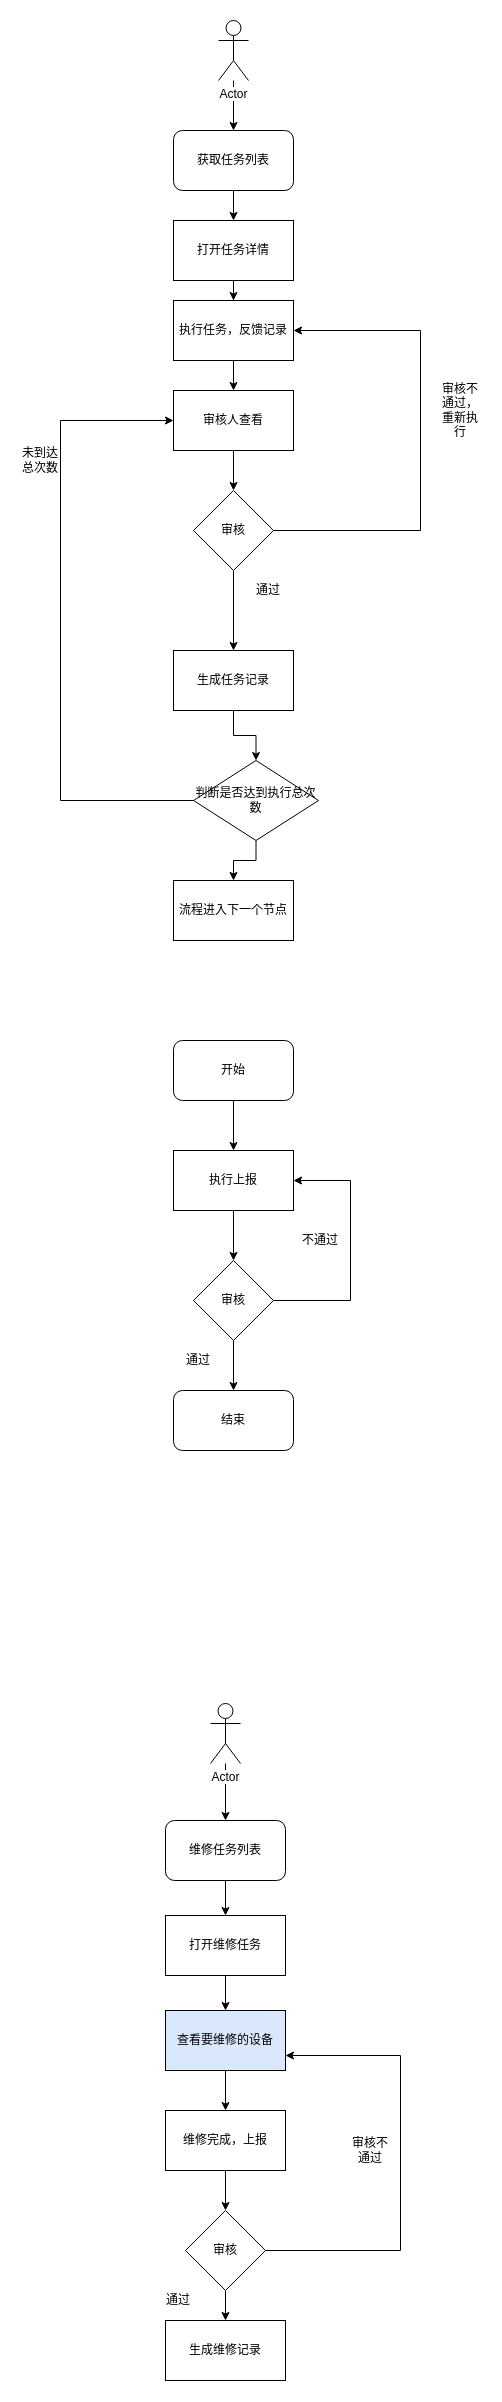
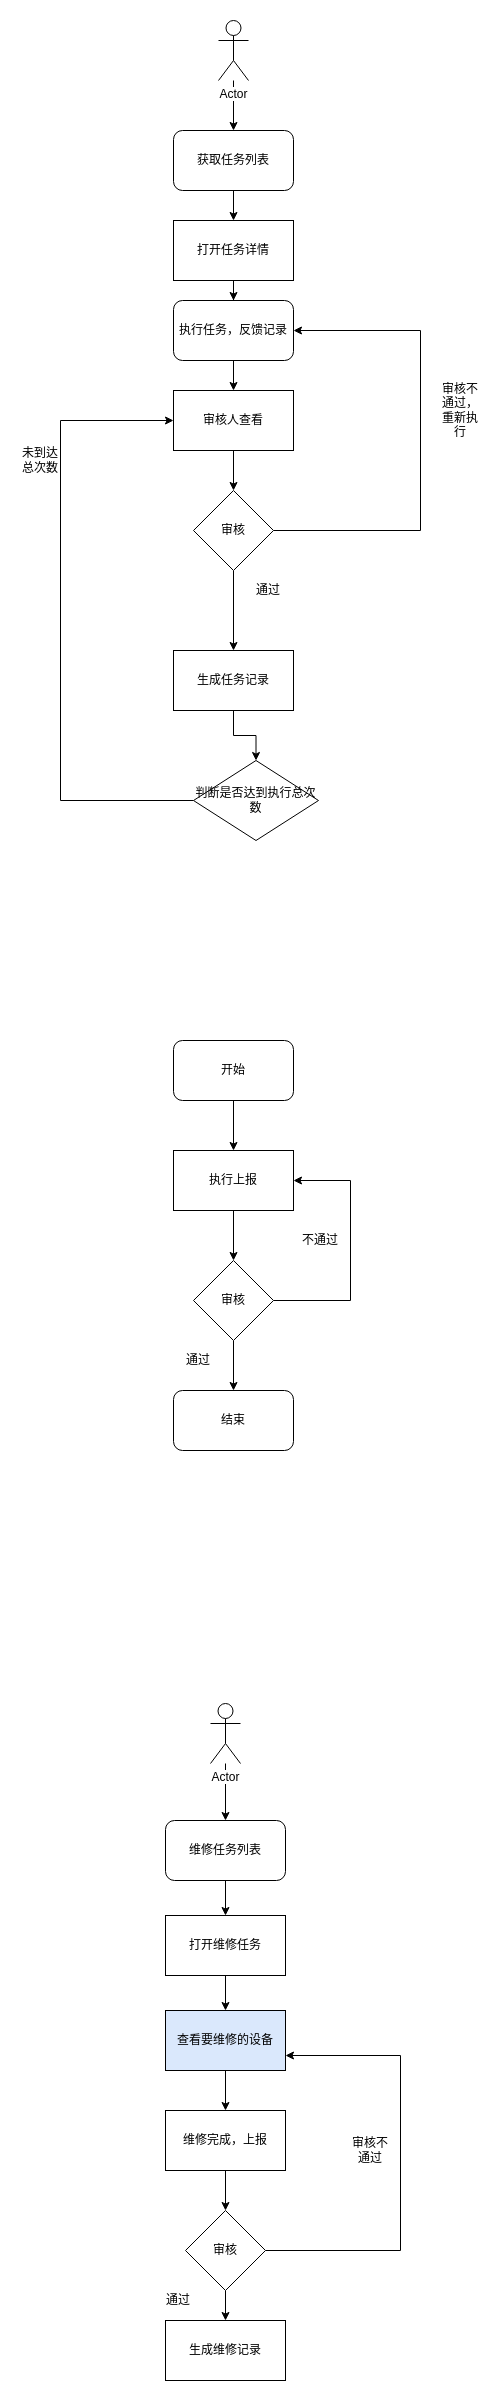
node "执行任务，反馈记录": shape rectangle -> rounded rectangle
edge "判断是否达到执行总次数" -> "流程进入下一个节点": removed
node "流程进入下一个节点": removed
